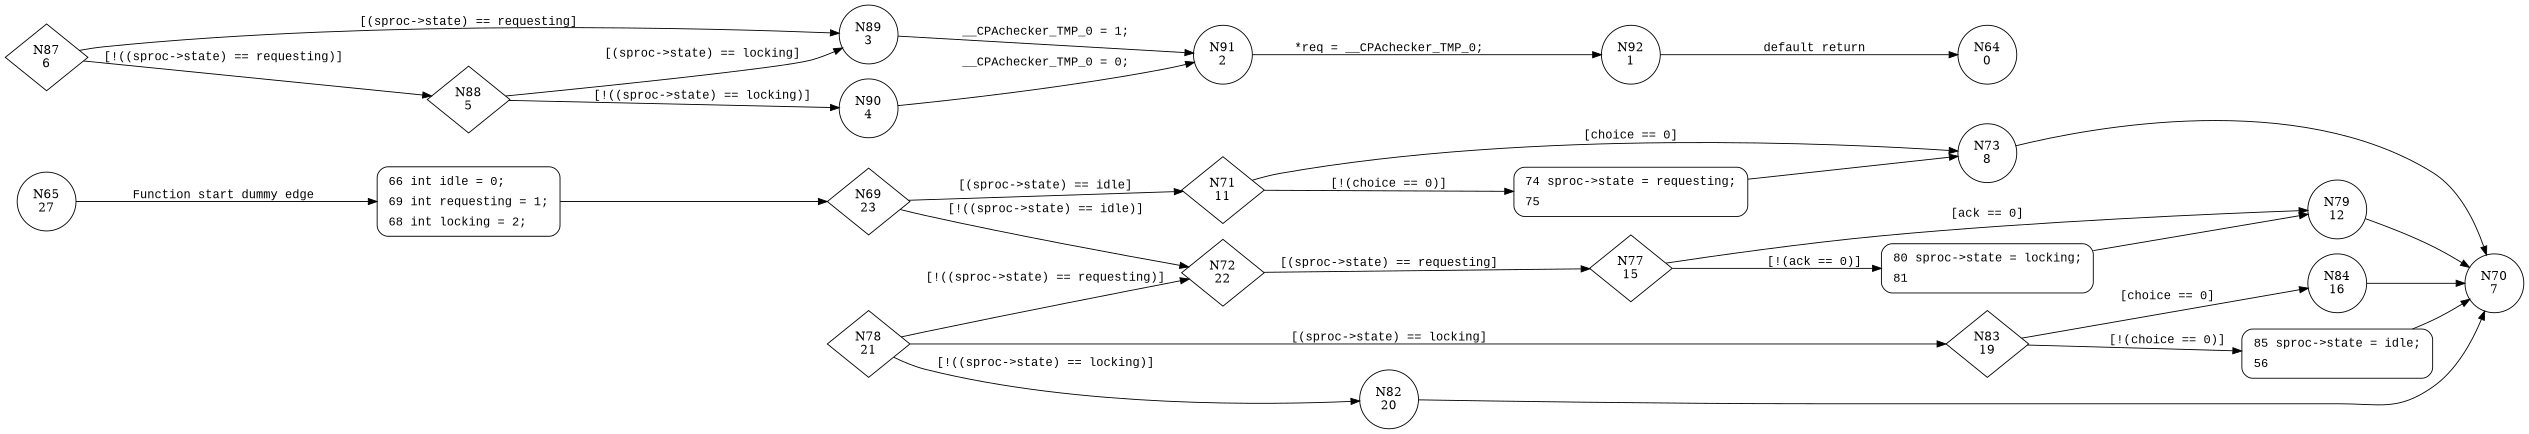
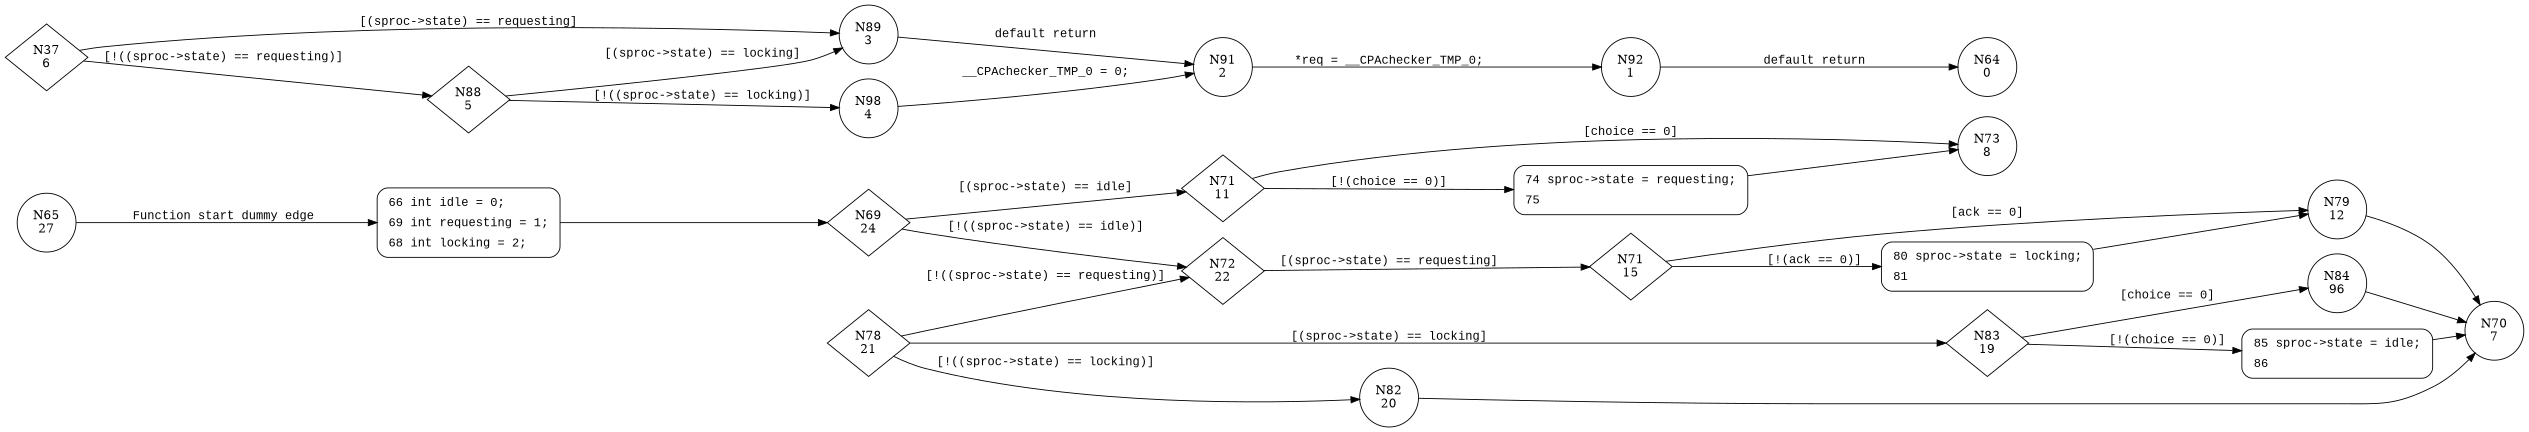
edge "N89 3" -> "N91 2": label "__CPAchecker_TMP_0 = 1;" -> "default return"
node "N87 6": label "N87 6" -> "N37 6"
node "N90 4": label "N90 4" -> "N98 4"
edge "N73 8" -> "N70 7": removed
node "N69 23": label "N69 23" -> "N69 24"
node "N77 15": label "N77 15" -> "N71 15"
node "N84 16": label "N84 16" -> "N84 96"
node "85": text "56" -> "86"
